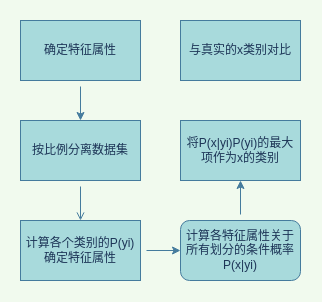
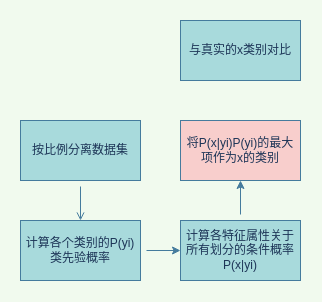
node "确定特征属性": removed
edge "确定特征属性" -> "按比例分离数据集": removed
node "将P(x|yi)P(yi)的最大项作为x的类别": fillcolor #a8dadc -> #f8cecc
node "计算各个类别的P(yi) 确定特征属性": label "计算各个类别的P(yi) 确定特征属性" -> "计算各个类别的P(yi) 类先验概率"
node "计算各特征属性关于所有划分的条件概率 P(x|yi)": shape rounded rectangle -> rectangle
